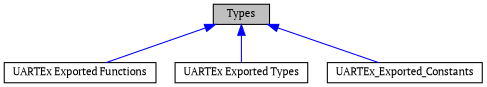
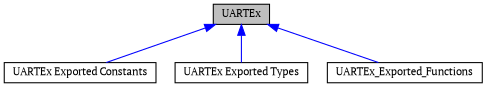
node "Types": label "Types" -> "UARTEx"
node "UARTEx Exported Functions": label "UARTEx Exported Functions" -> "UARTEx Exported Constants"
node "UARTEx_Exported_Constants": label "UARTEx_Exported_Constants" -> "UARTEx_Exported_Functions"
